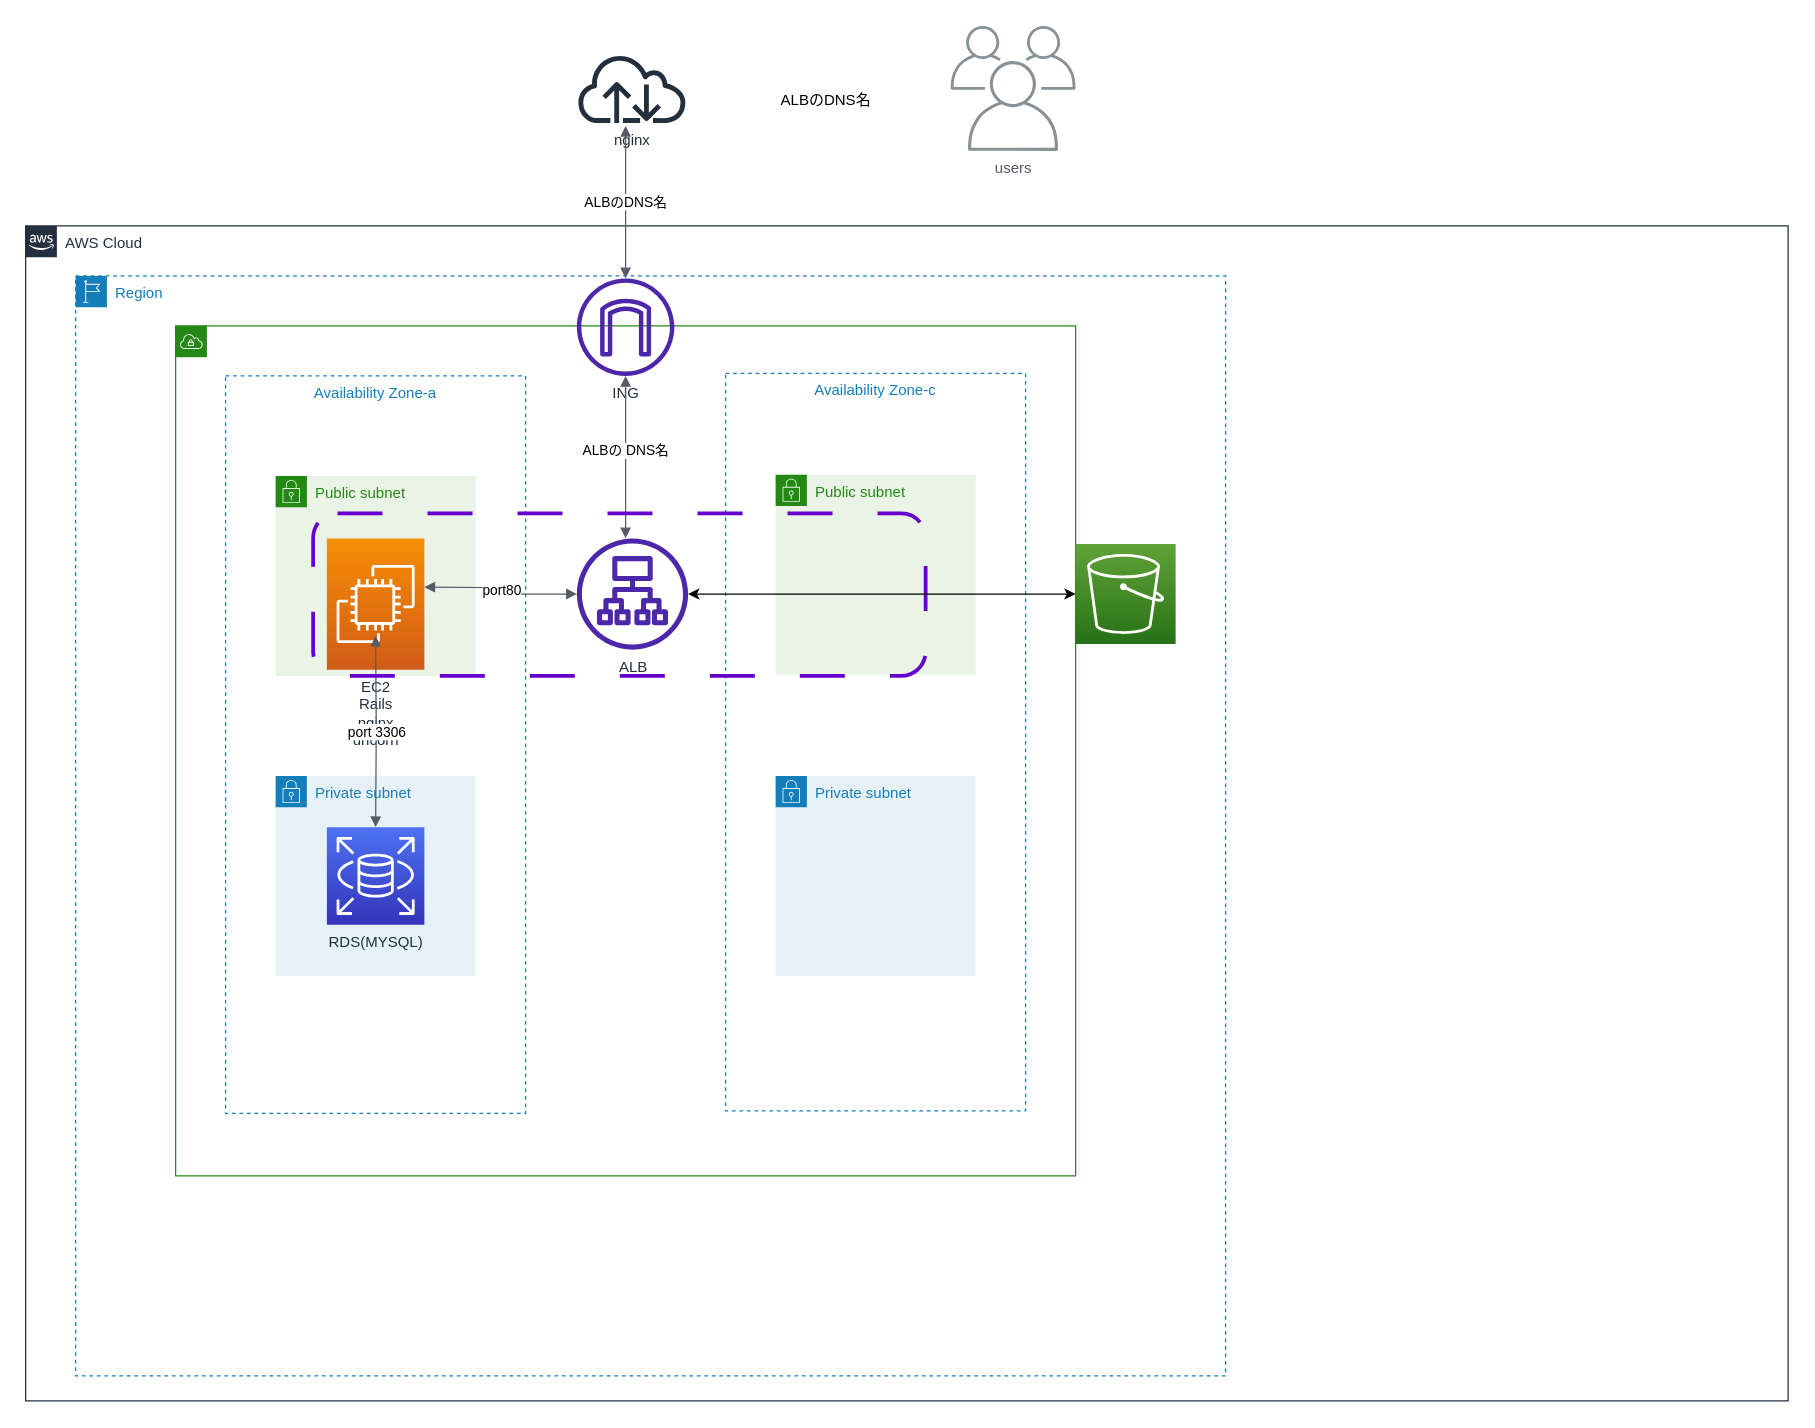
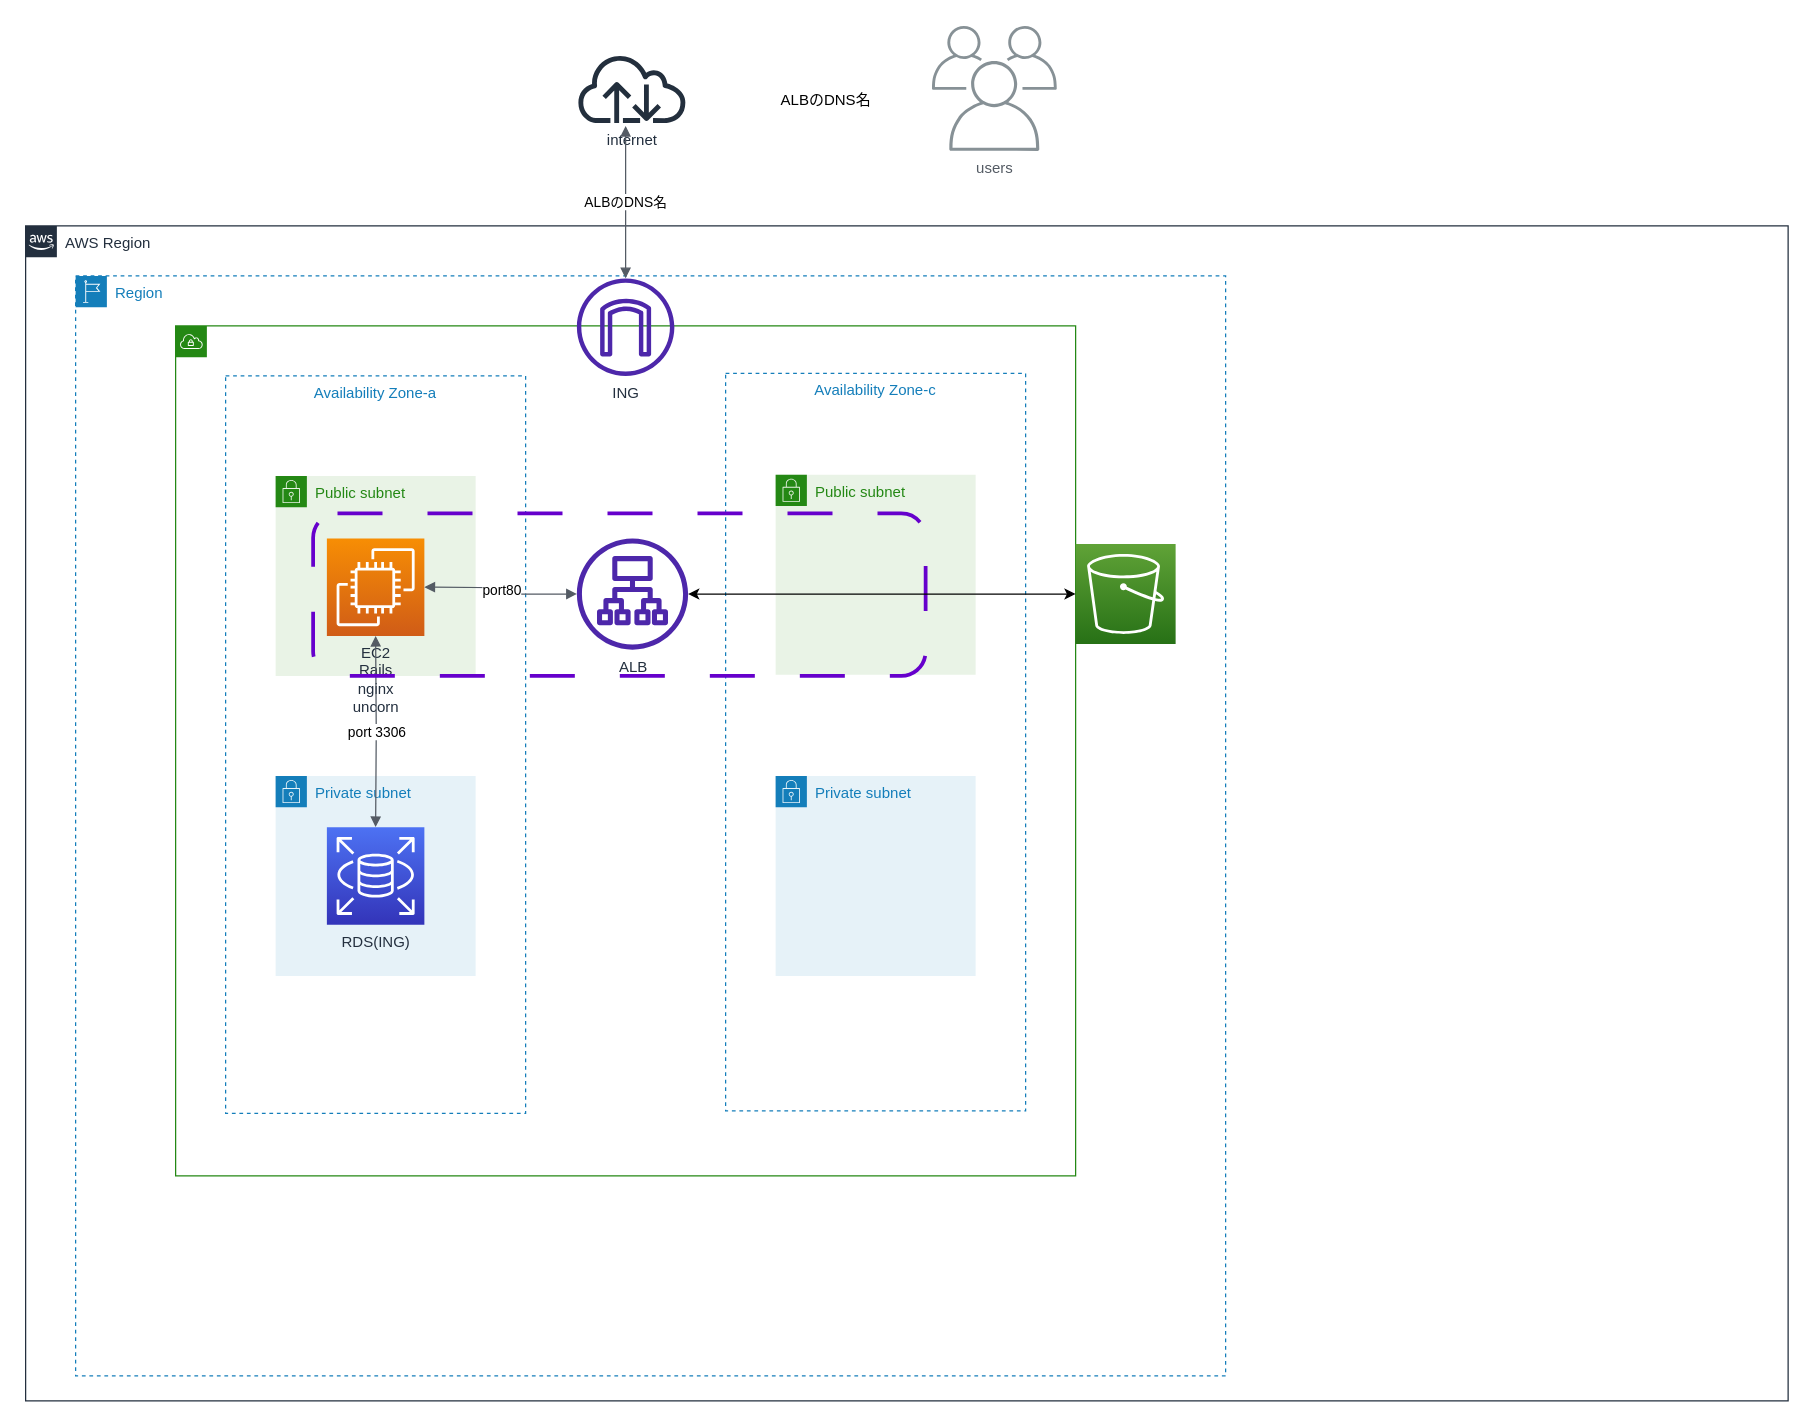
node "users": moved (1013, 88) -> (994, 88)
node "nginx": label "nginx" -> "internet"
node "AWS Cloud": label "AWS Cloud" -> "AWS Region"
edge "ING" -- "ALB": removed, label "ALBの DNS名"
node "EC2 Rails nginx uncorn": size 98x131 -> 98x98
node "RDS(MYSQL)": label "RDS(MYSQL)" -> "RDS(ING)"
